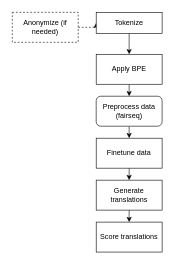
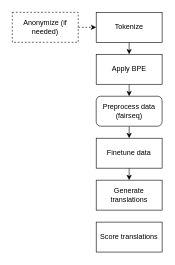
node "Tokenize": size 66x21 -> 66x30
edge "Generate translations" -> "Score translations": removed
